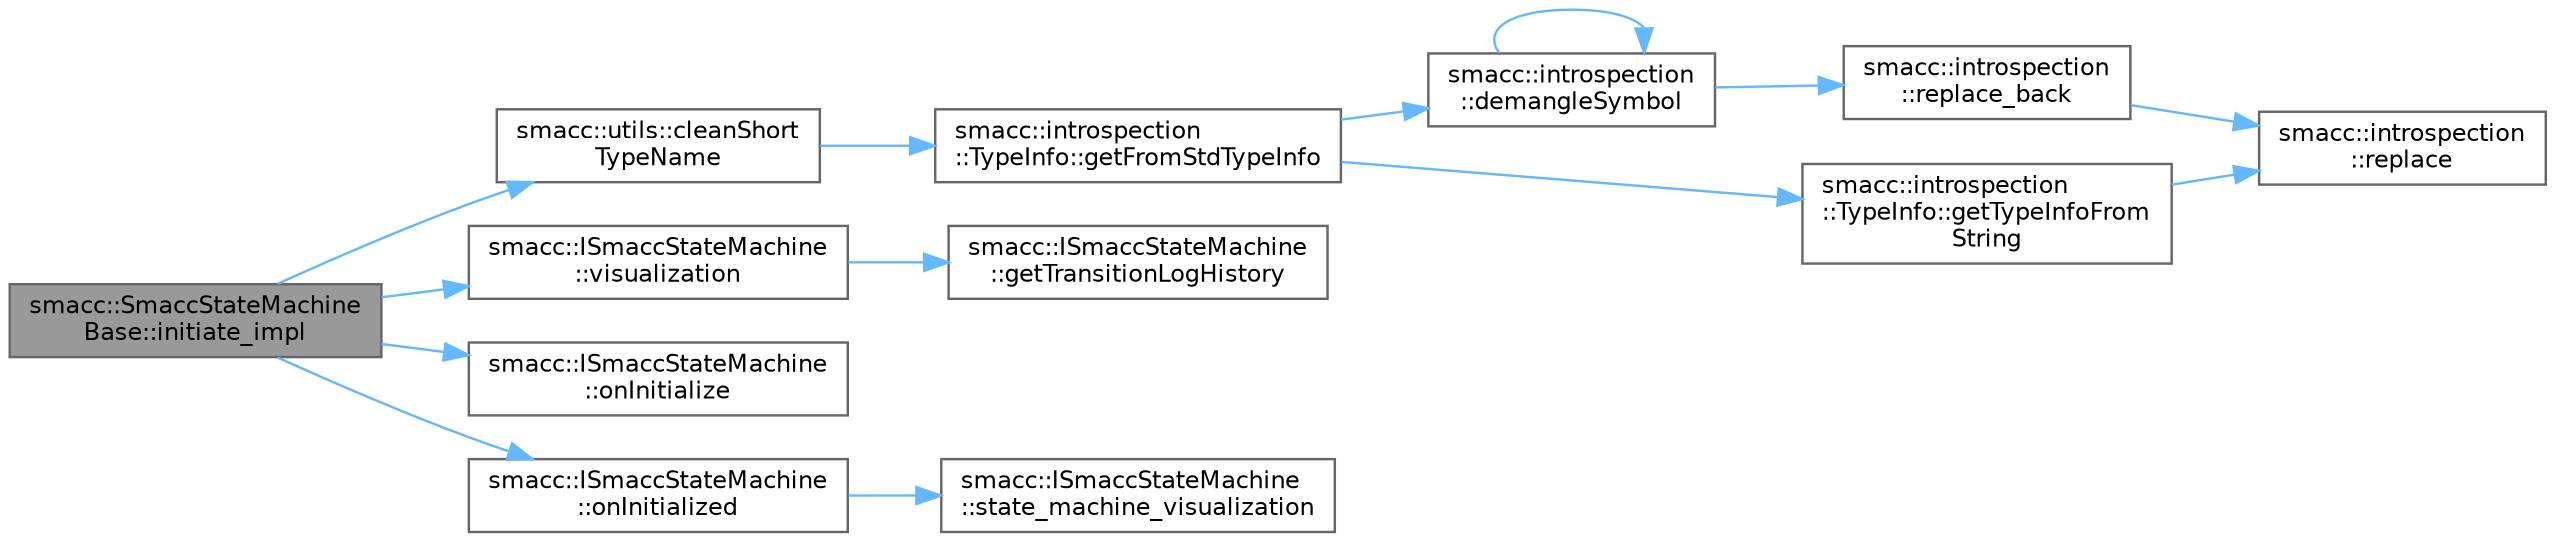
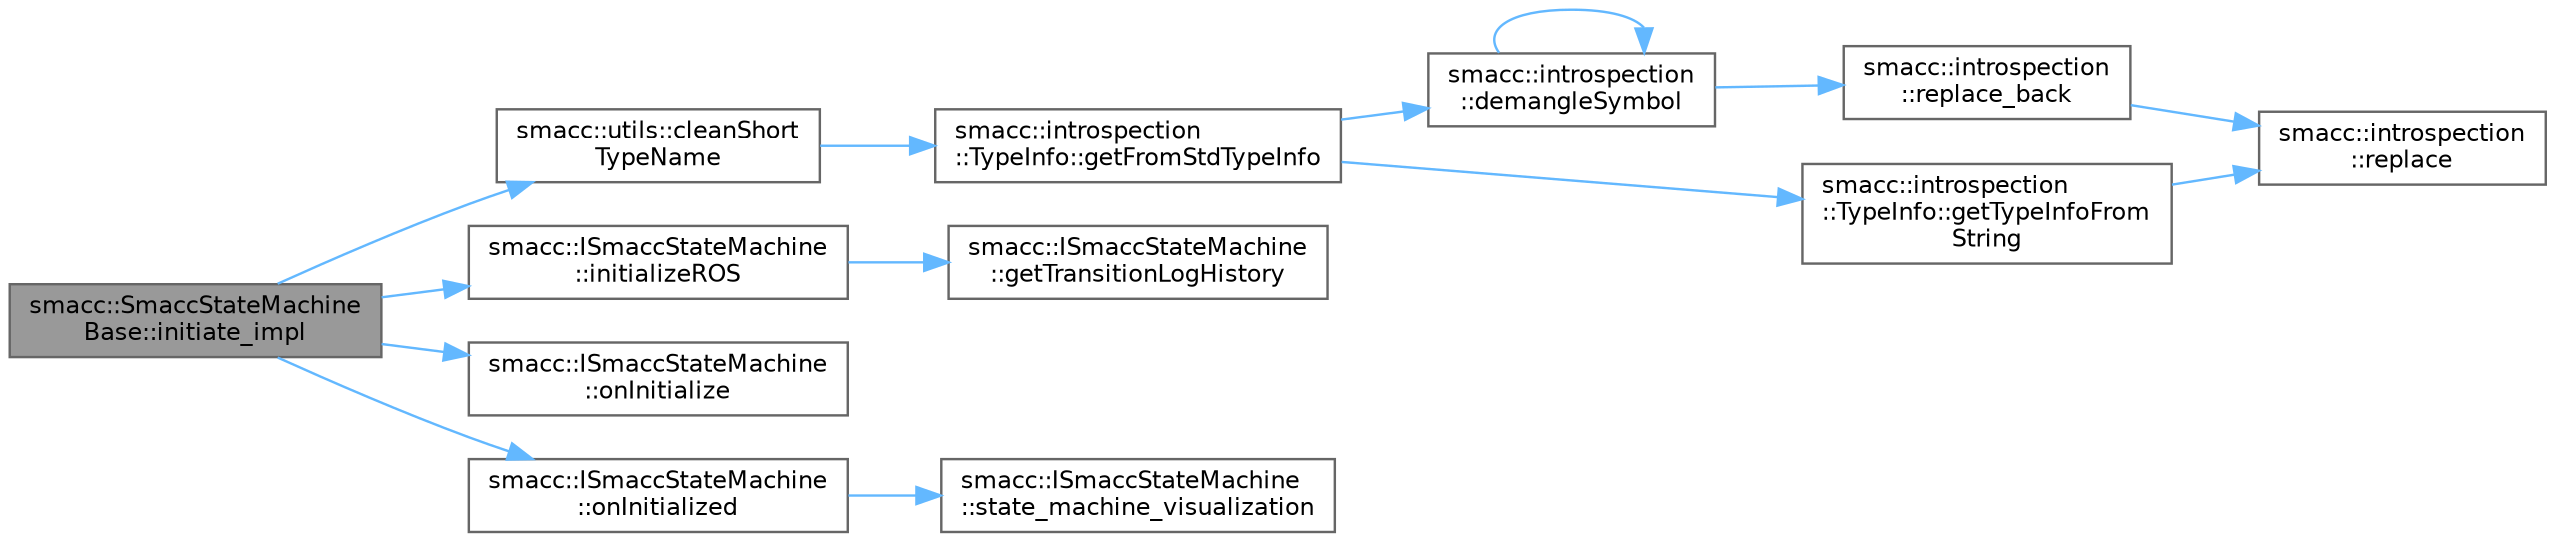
node "smacc::ISmaccStateMachine ::visualization": label "smacc::ISmaccStateMachine ::visualization" -> "smacc::ISmaccStateMachine ::initializeROS"
